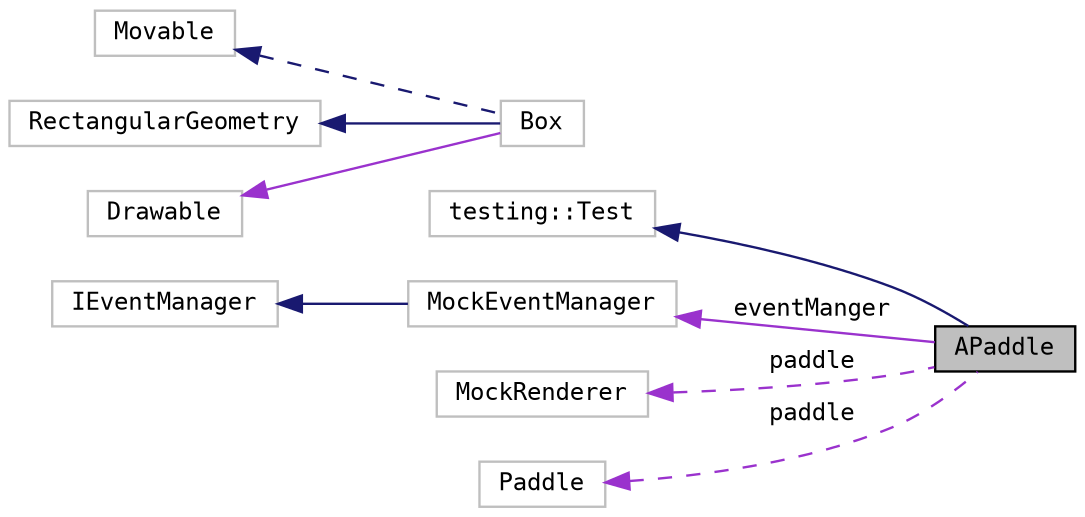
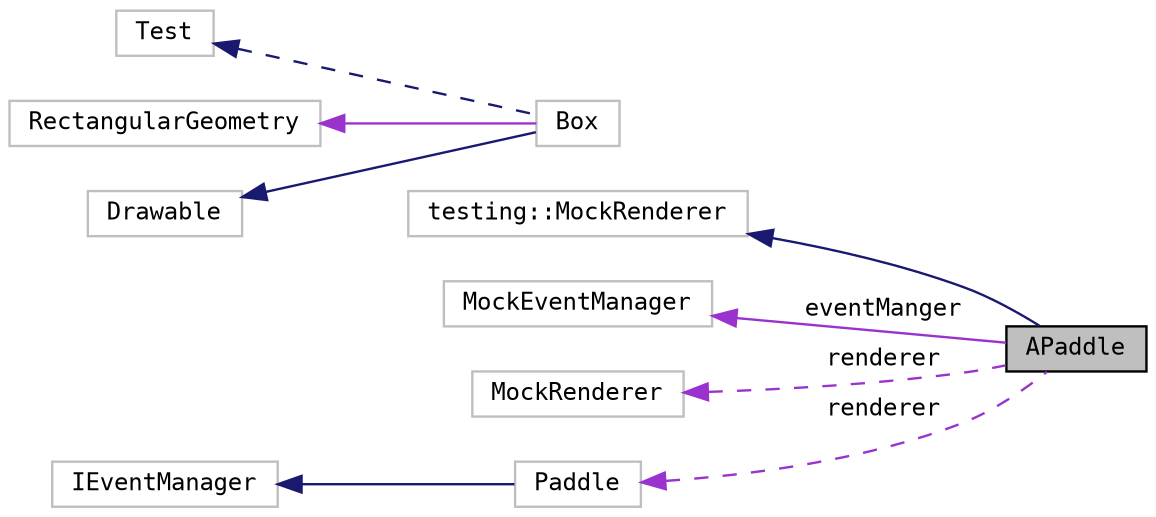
node "Movable": label "Movable" -> "Test"
edge "Box" -> "RectangularGeometry": color midnightblue -> darkorchid3
edge "Box" -> "Drawable": color darkorchid3 -> midnightblue
node "testing::Test": label "testing::Test" -> "testing::MockRenderer"
edge "MockEventManager" -> "IEventManager": now "Paddle" -> "IEventManager"
edge "APaddle" -> "MockRenderer": label " paddle" -> " renderer"
edge "APaddle" -> "Paddle": label " paddle" -> " renderer"
